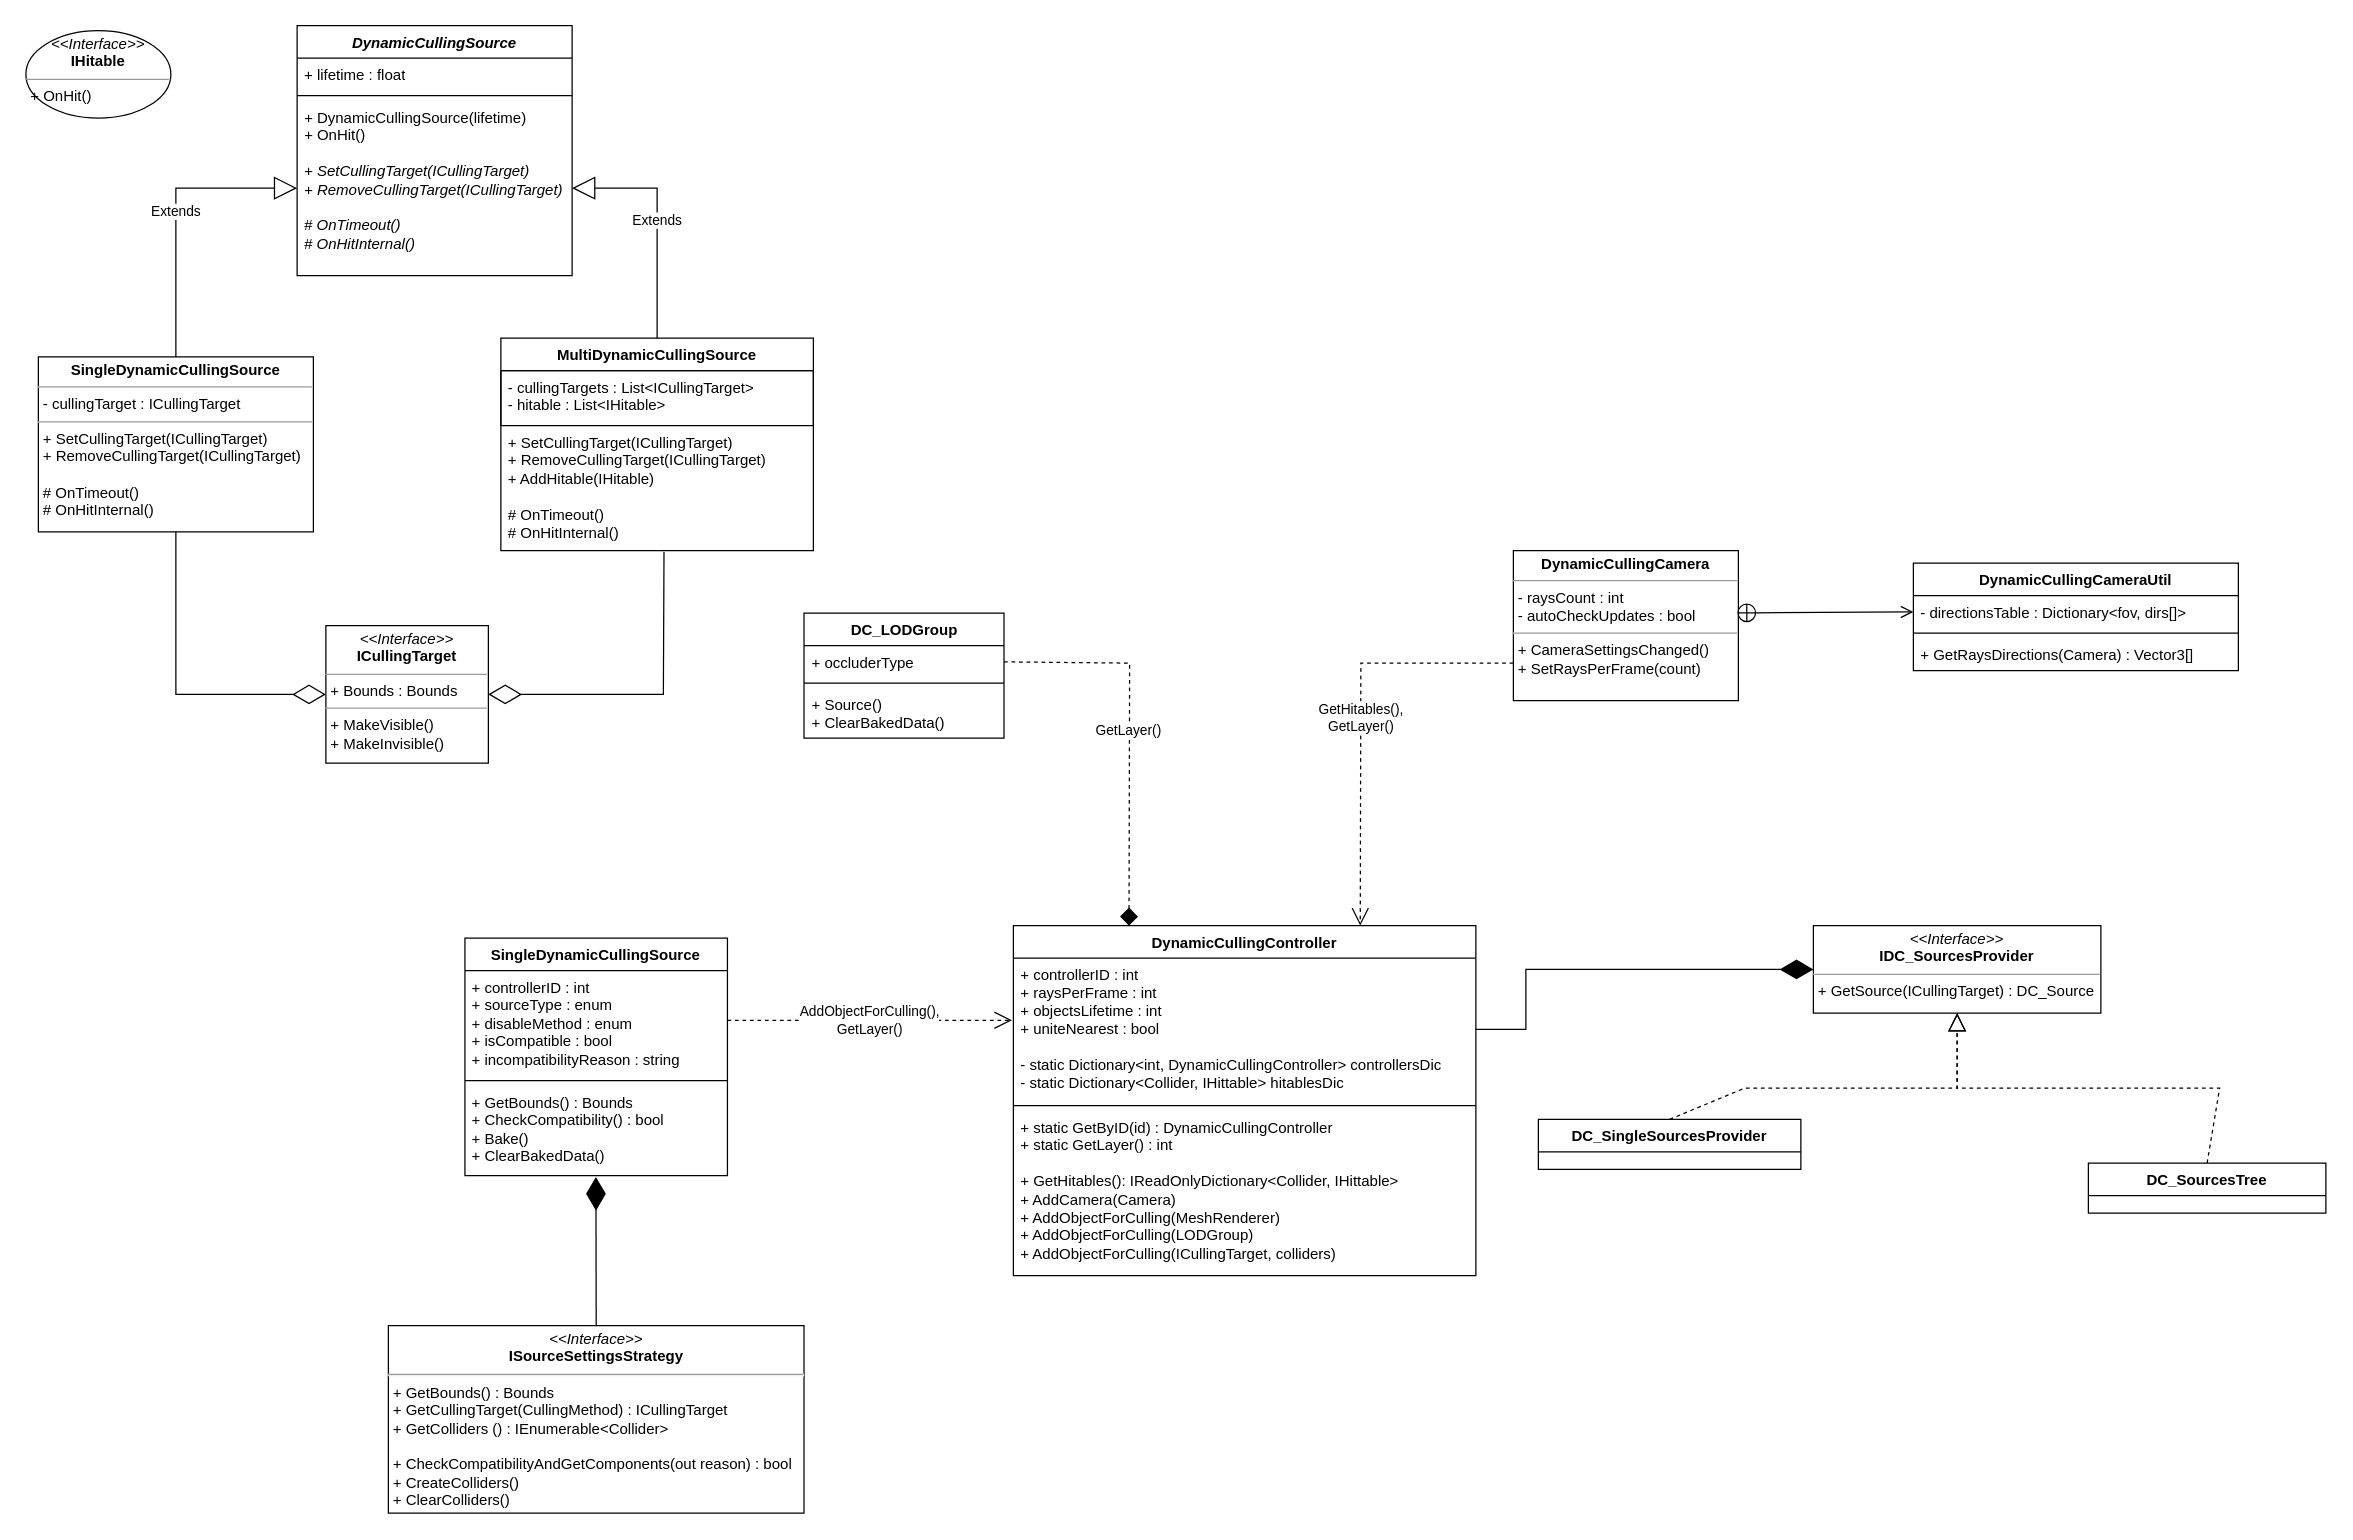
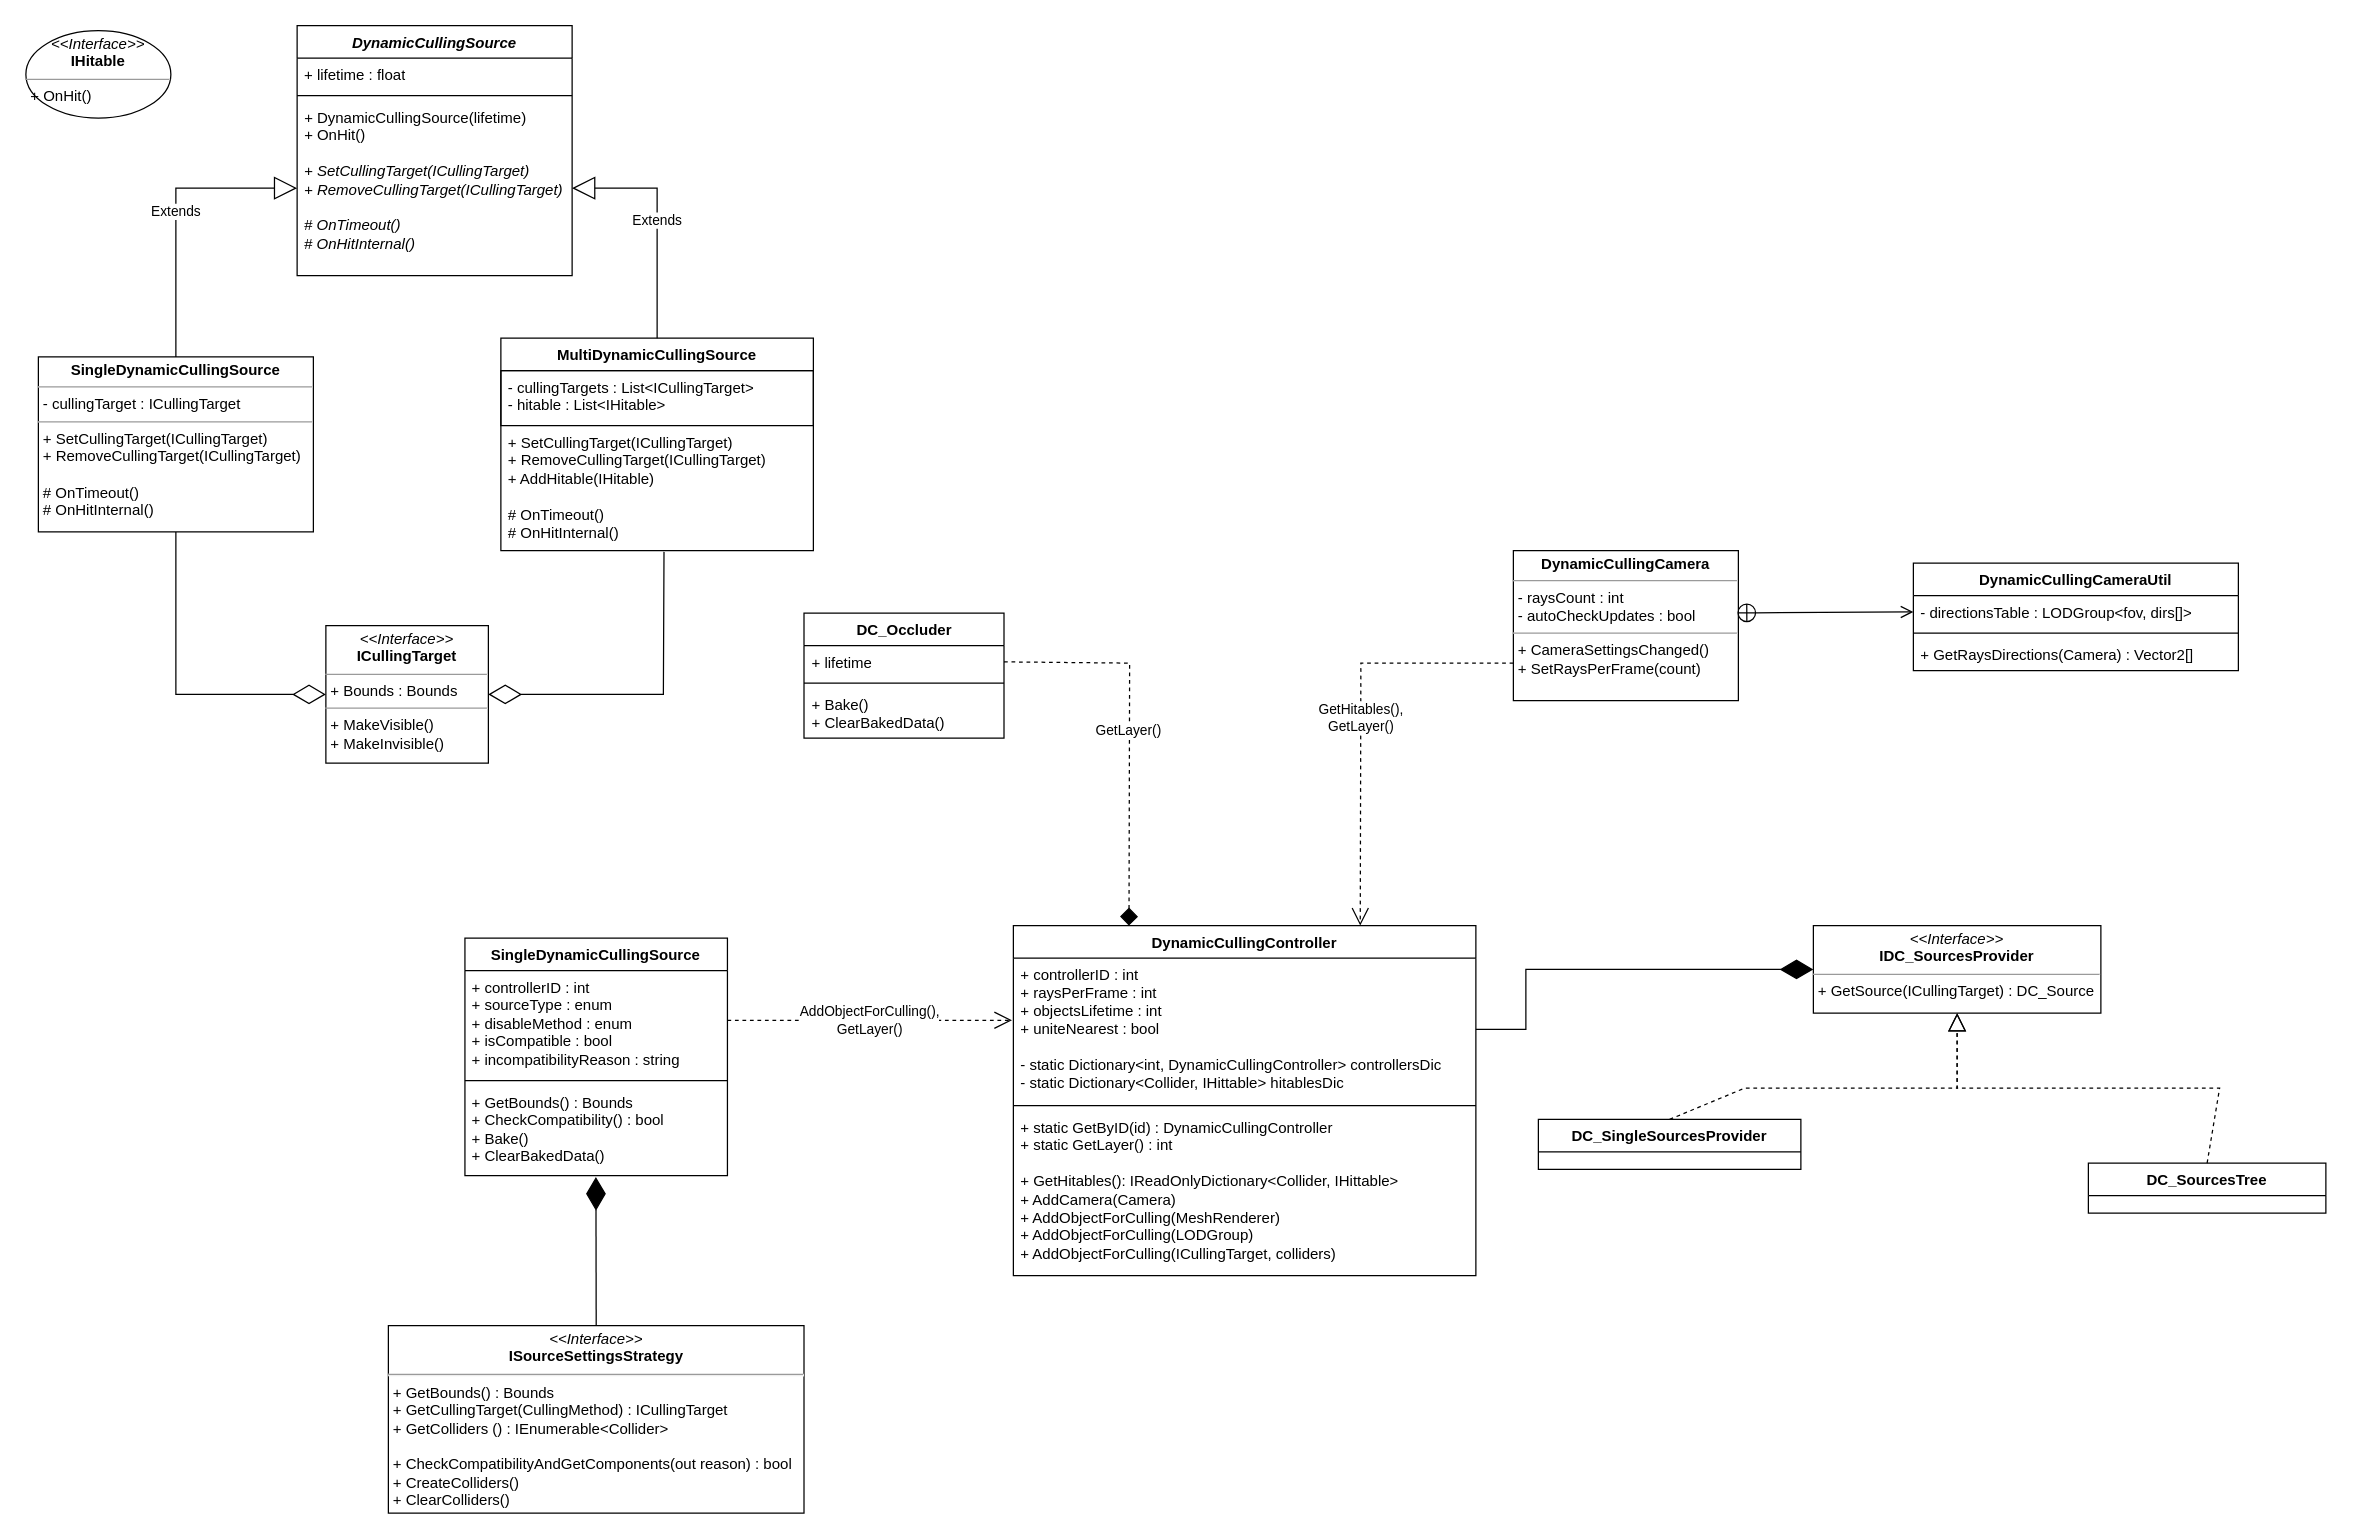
node "- directionsTable : Dictionary<fov, dirs[]>": label "- directionsTable : Dictionary<fov, dirs[]>" -> "- directionsTable : LODGroup<fov, dirs[]>"
node "DC_LODGroup": label "DC_LODGroup" -> "DC_Occluder"
node "+ GetRaysDirections(Camera) : Vector3[]": label "+ GetRaysDirections(Camera) : Vector3[]" -> "+ GetRaysDirections(Camera) : Vector2[]"
node "+ occluderType": label "+ occluderType" -> "+ lifetime"
node "+ Source() + ClearBakedData()": label "+ Source() + ClearBakedData()" -> "+ Bake() + ClearBakedData()"
